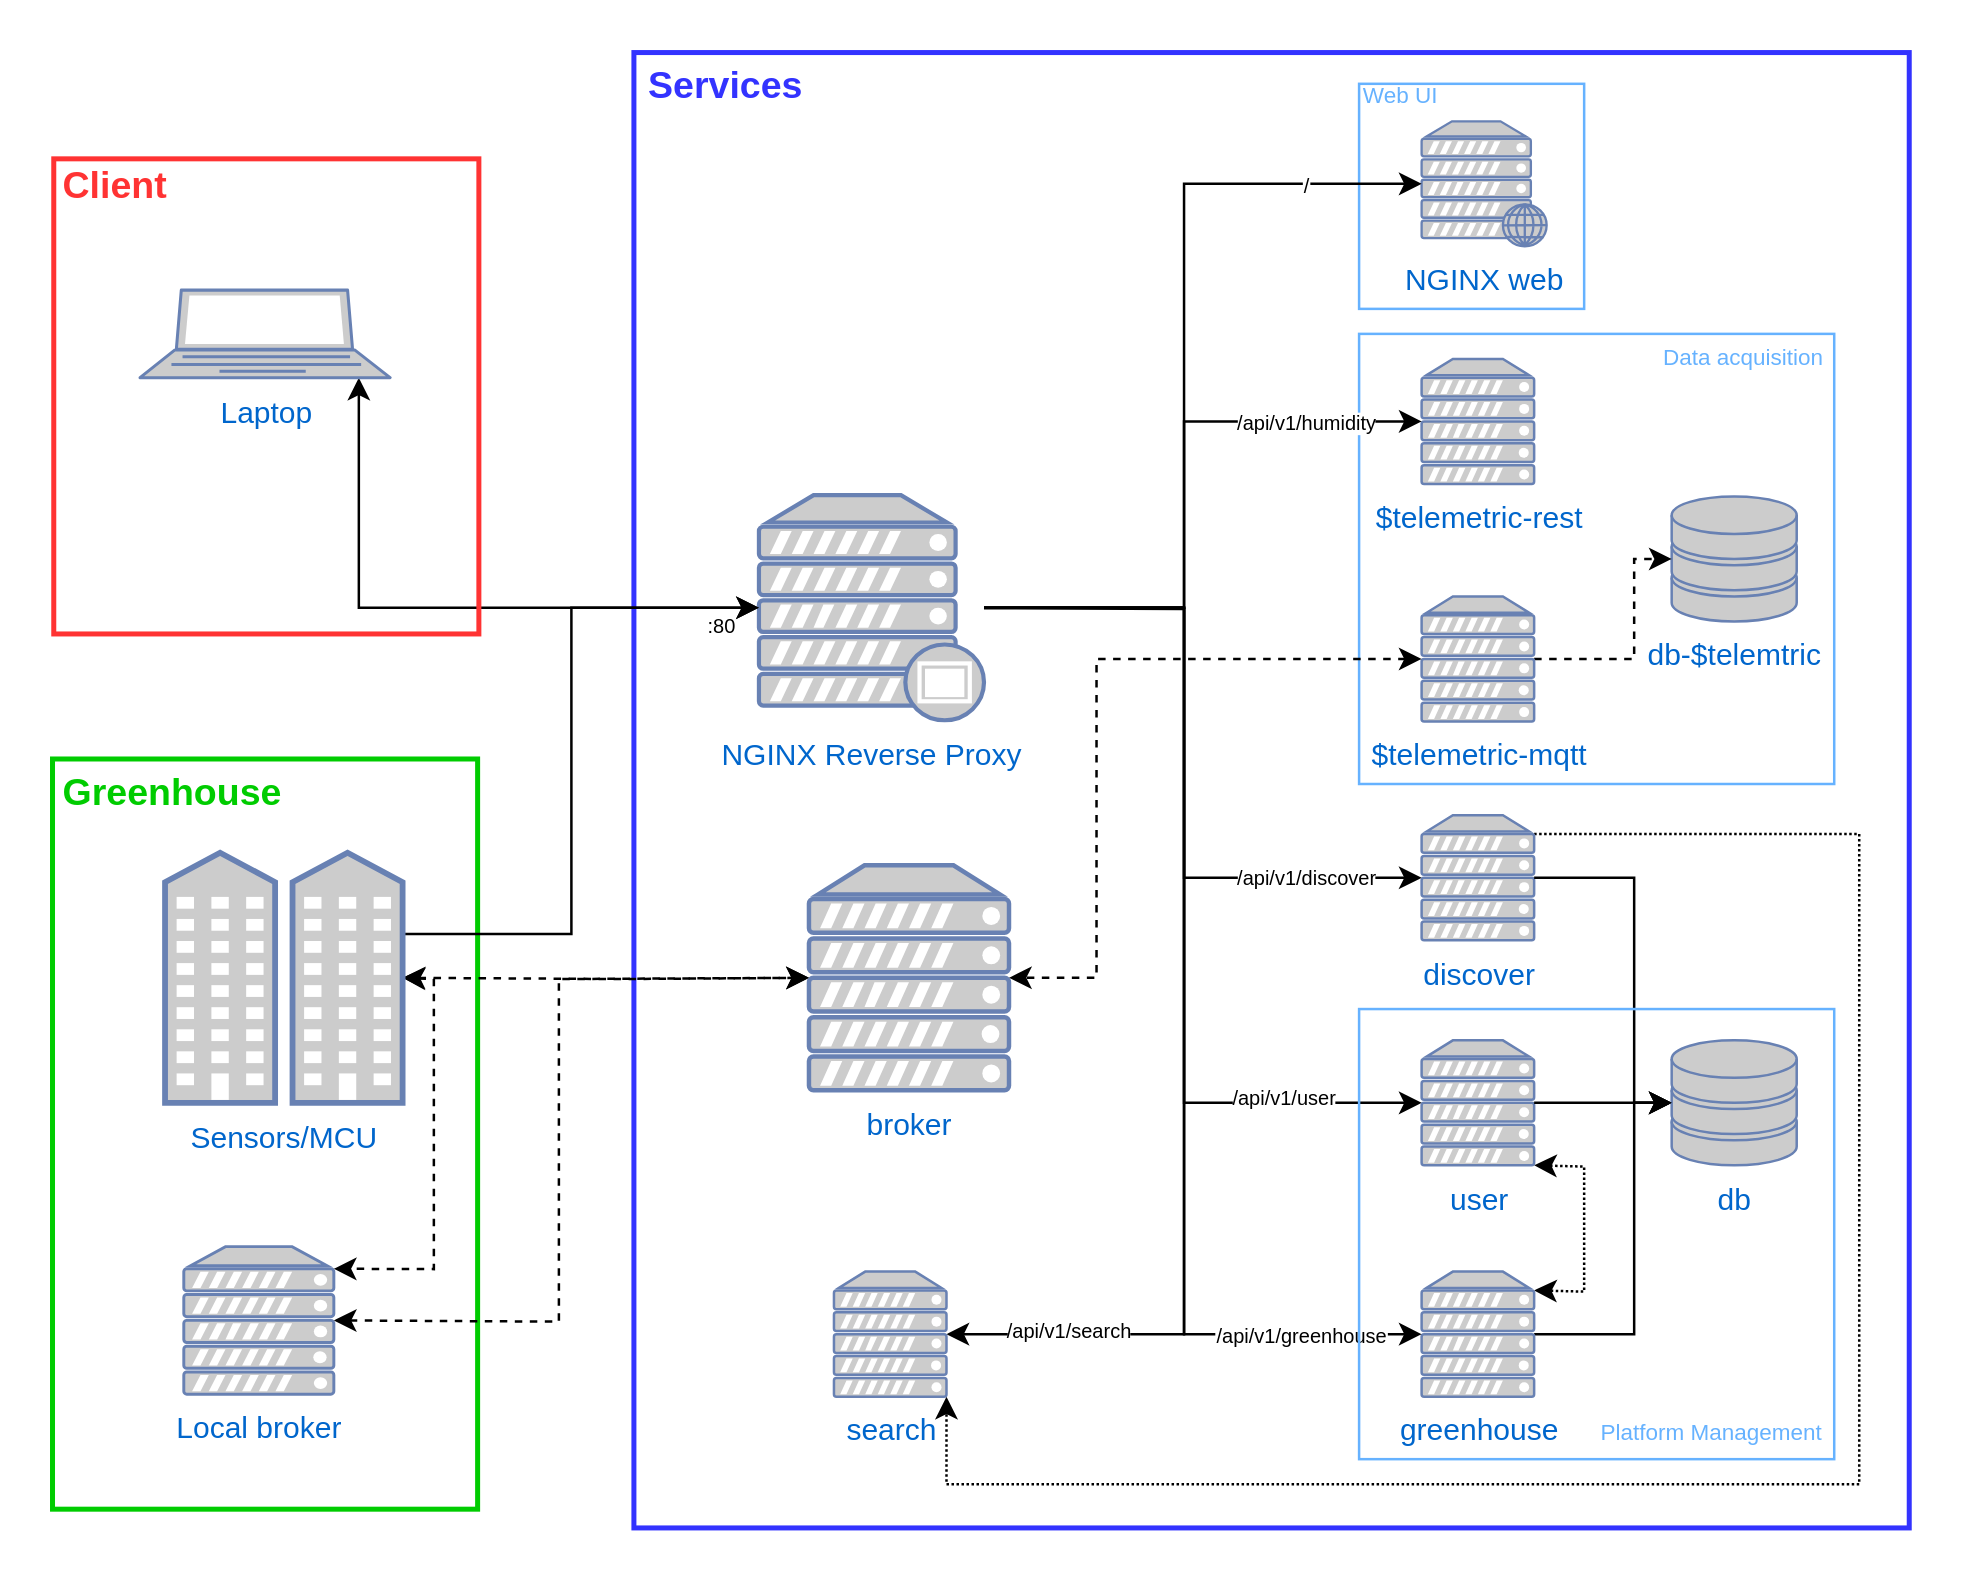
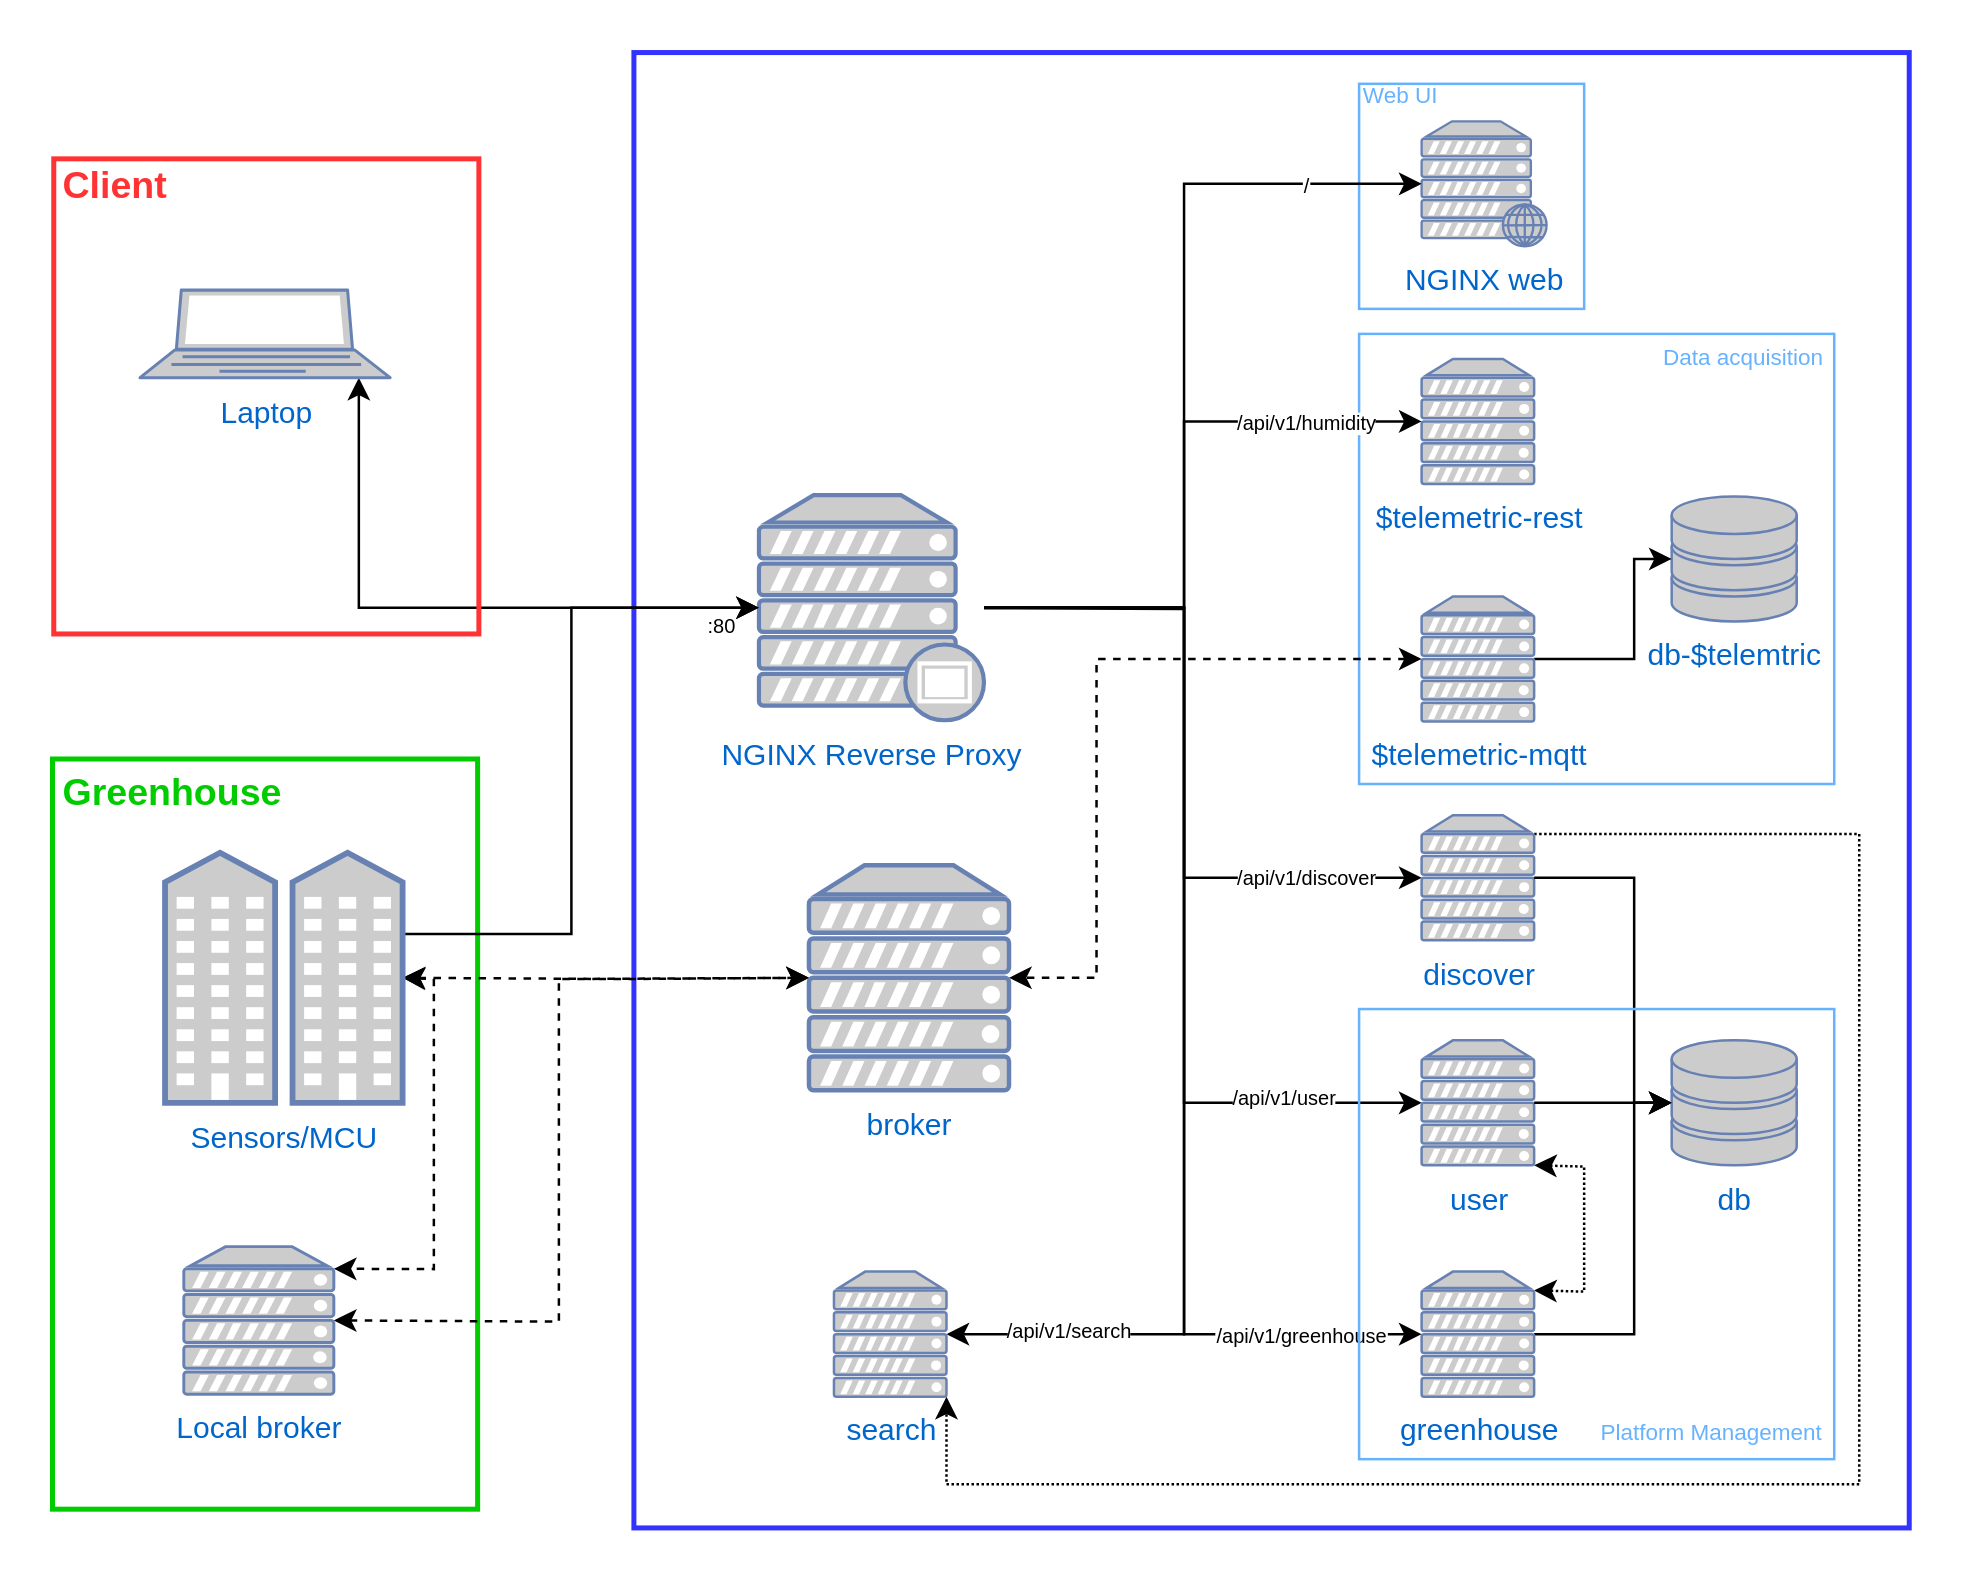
node "Services": removed
edge "$telemetric-mqtt" -> "db-$telemtric": style dashed -> solid
